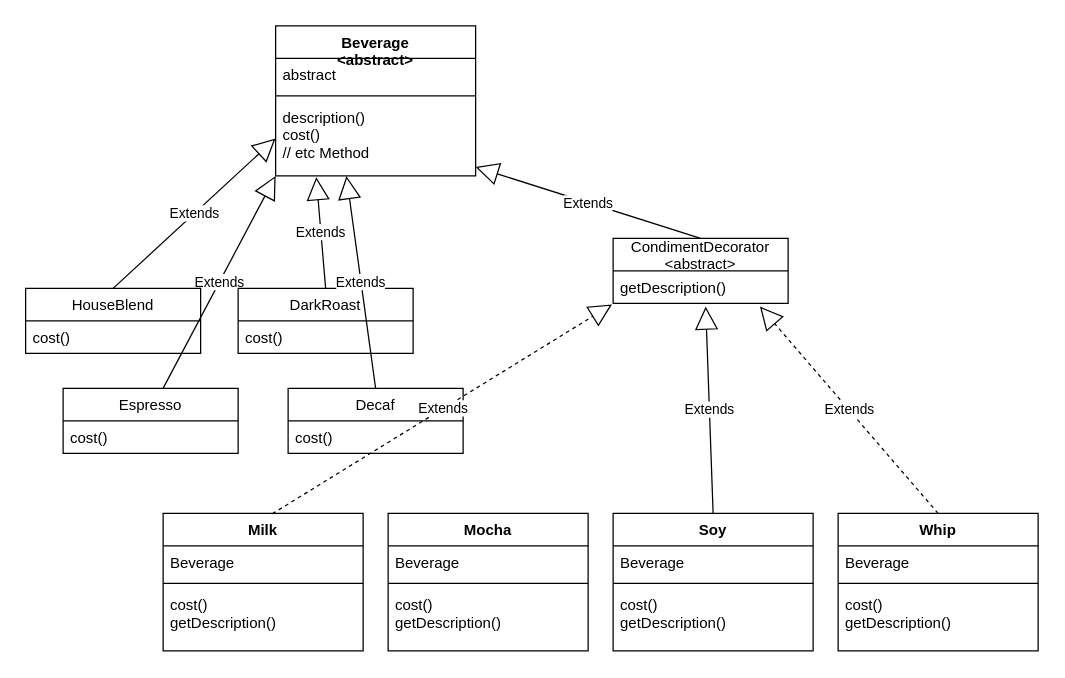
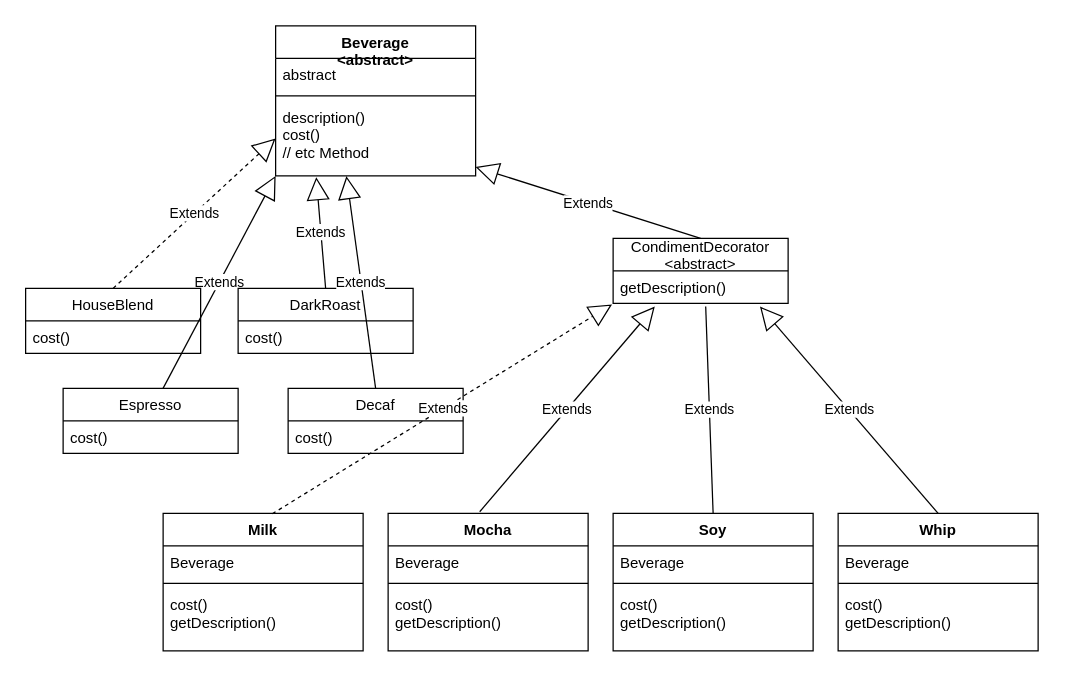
edge "HouseBlend" -> "description() cost() // etc Method": style solid -> dashed
edge "Soy" -> "getDescription()": arrowhead block -> none
edge "Mocha" -> "getDescription()": added, label "Extends"
edge "Whip" -> "getDescription()": style dashed -> solid
